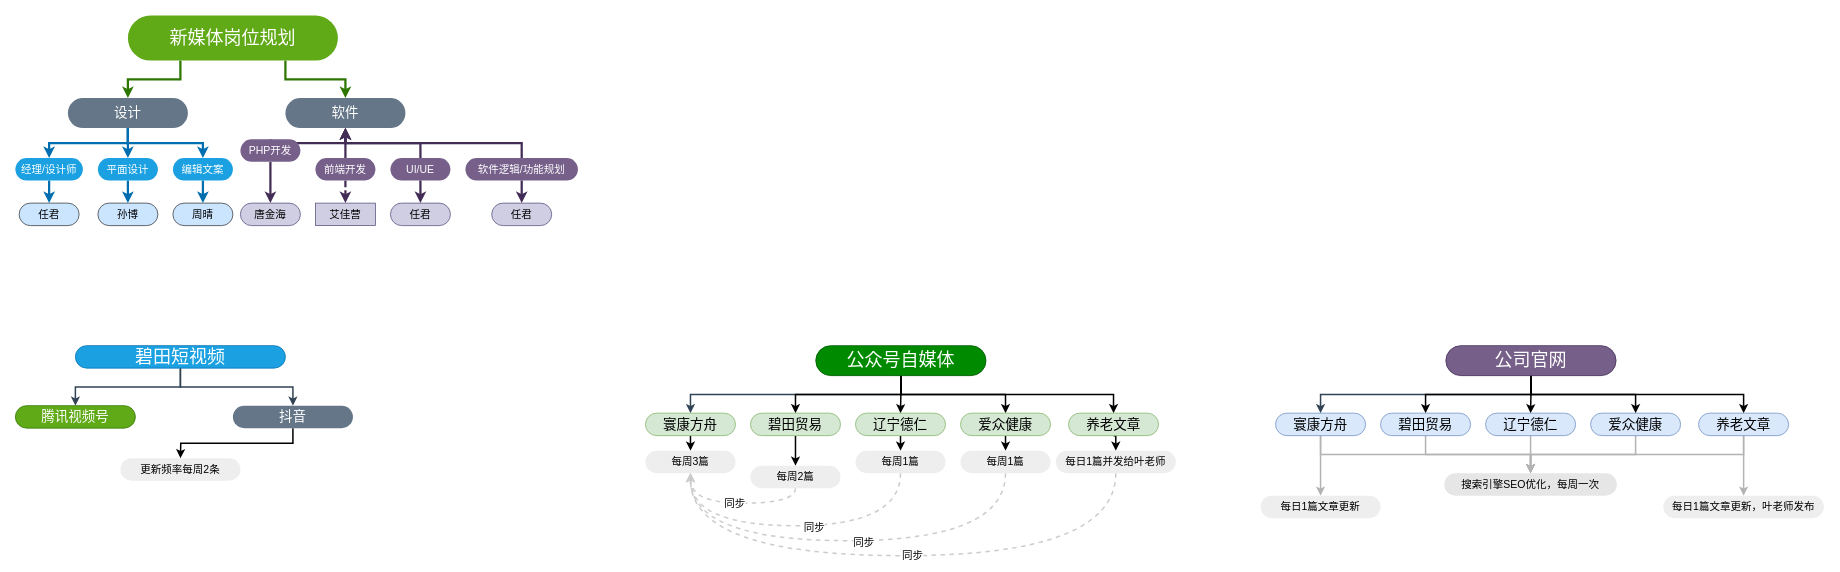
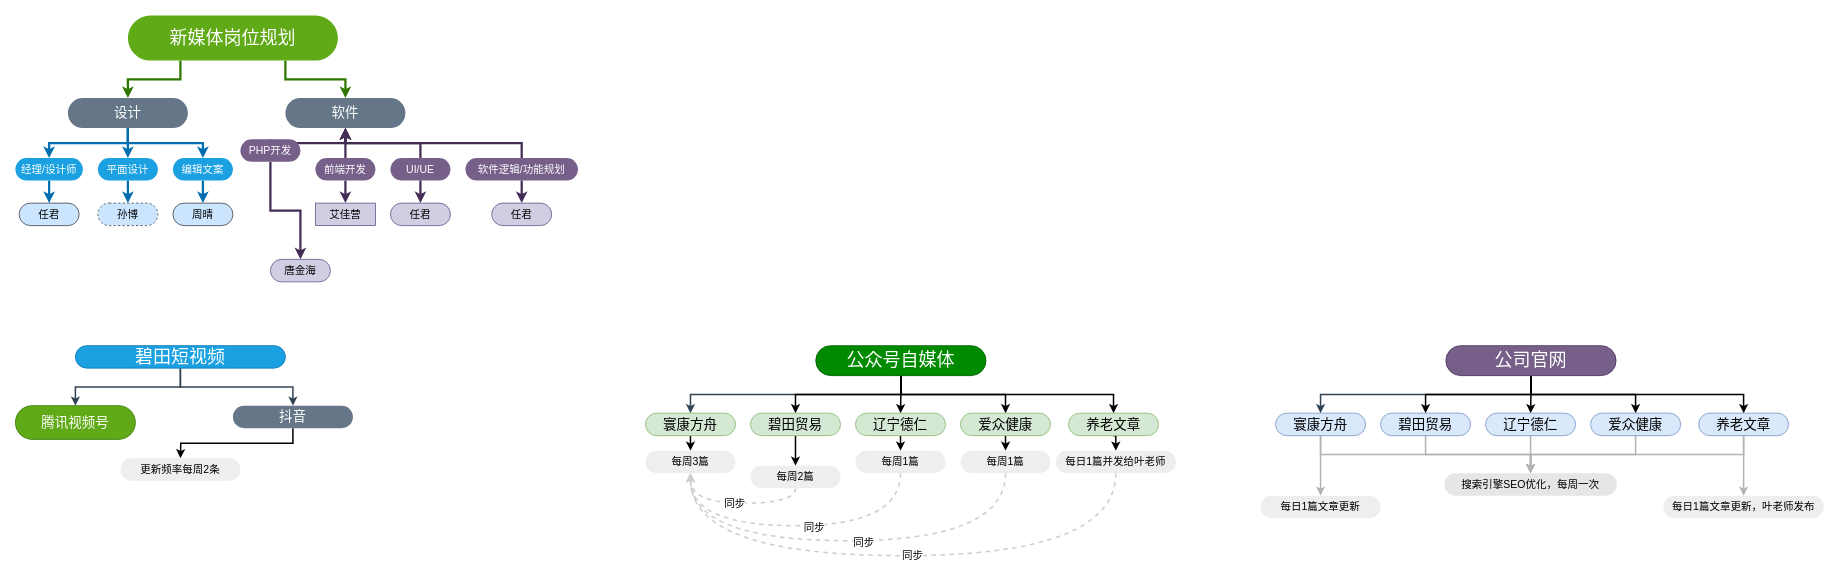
edge "前端开发" -> "艾佳营": style dashed -> solid
node "孙博": style solid -> dashed
node "唐金海": moved (270, 214) -> (300, 270)
node "腾讯视频号": size 120x23 -> 120x34
